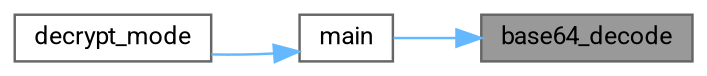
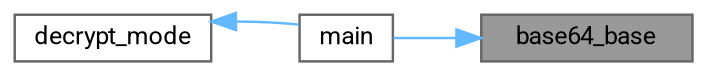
node "base64_decode": label "base64_decode" -> "base64_base"
edge "decrypt_mode" -> "main": reversed
